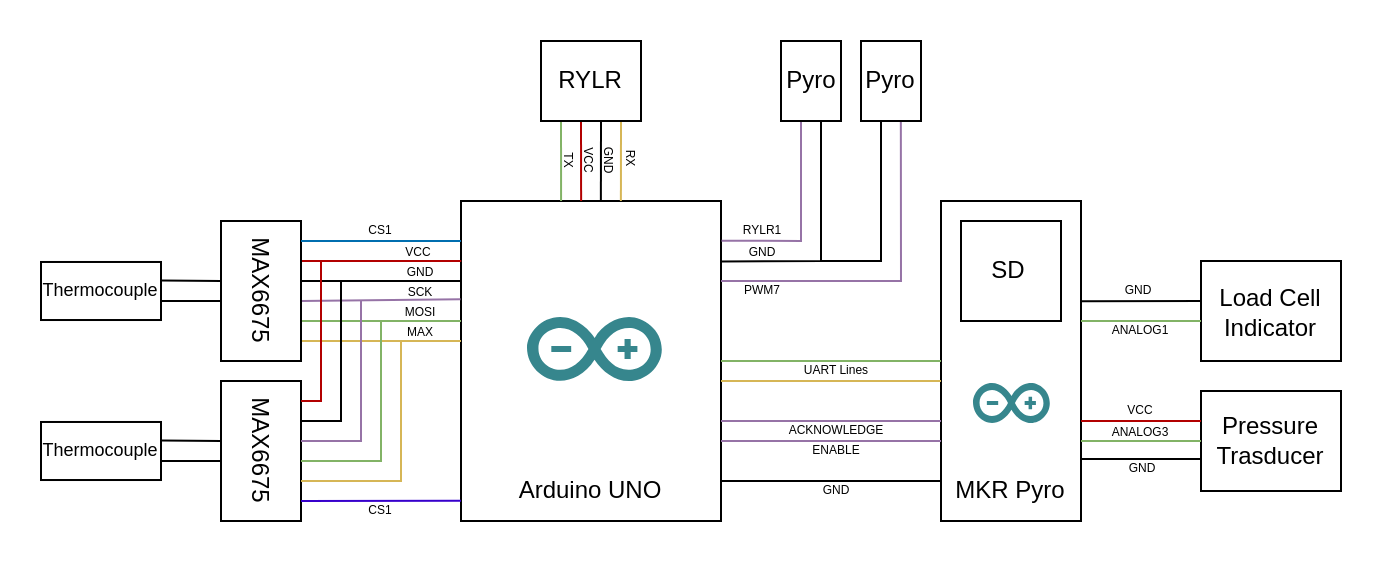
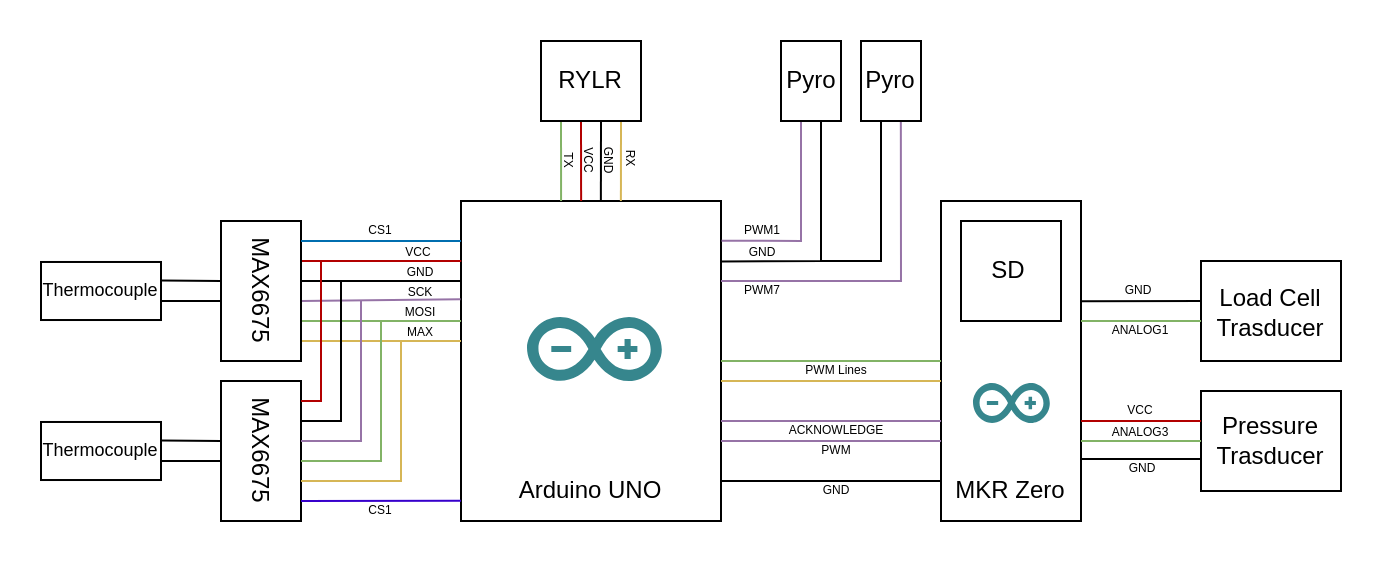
node "RYLR1": label "RYLR1" -> "PWM1"
node "Load Cell Indicator": label "Load Cell Indicator" -> "Load Cell Trasducer"
node "UART Lines": label "UART Lines" -> "PWM Lines"
node "ENABLE": label "ENABLE" -> "PWM"
node "MKR Pyro": label "MKR Pyro" -> "MKR Zero"
